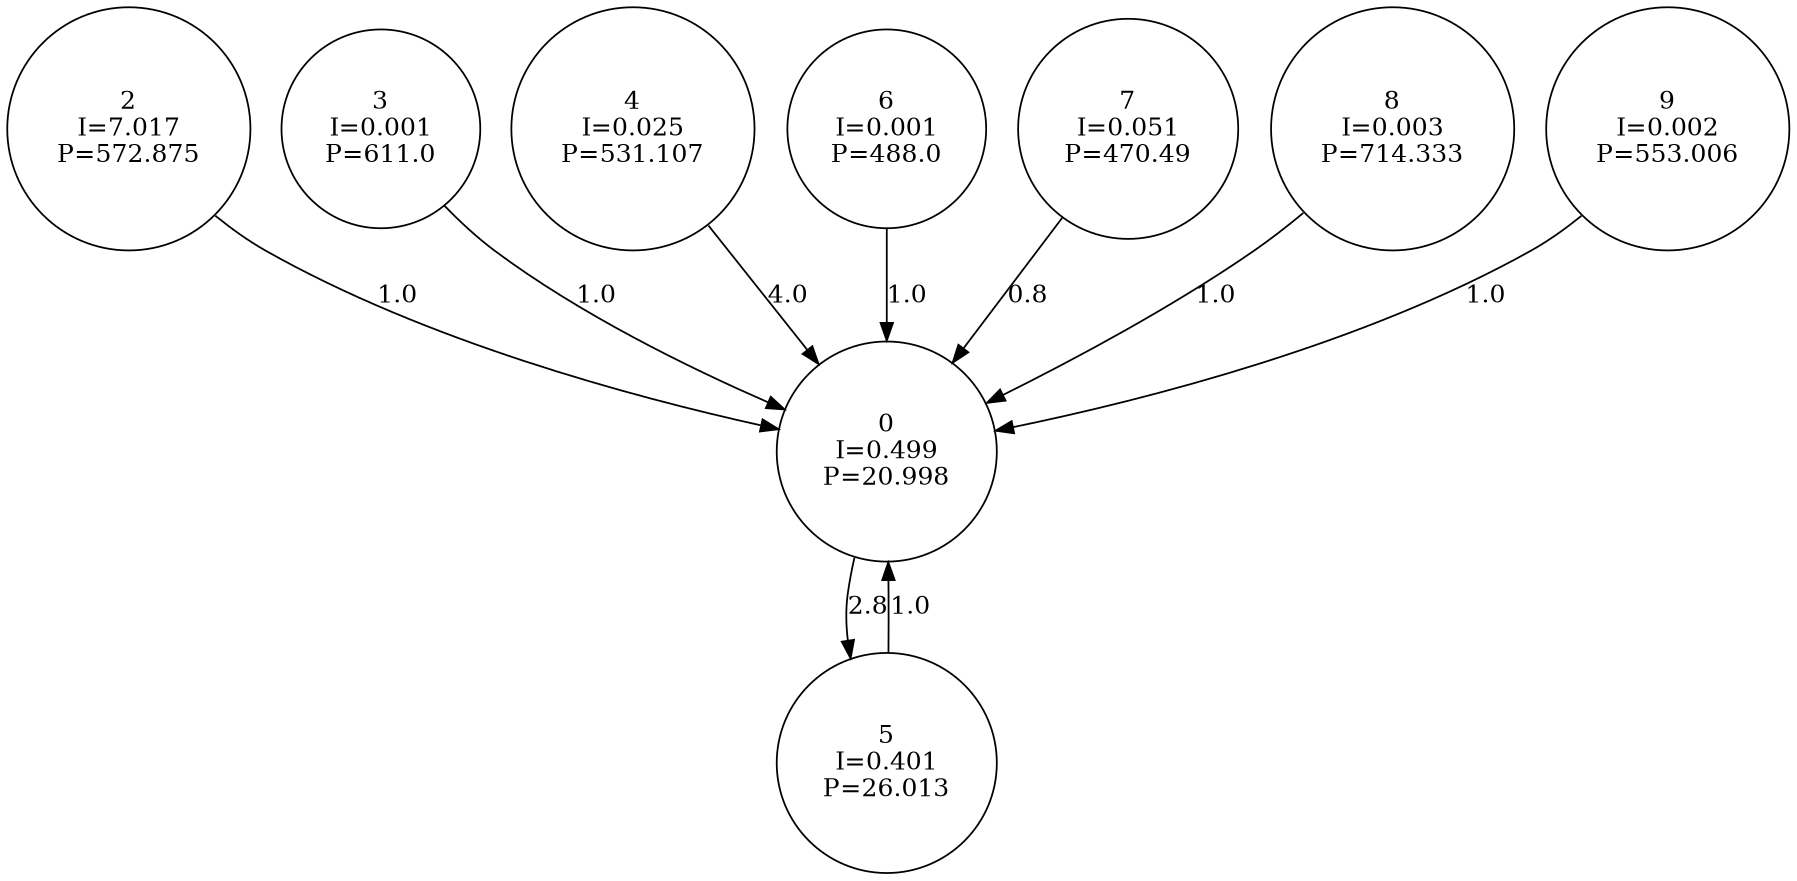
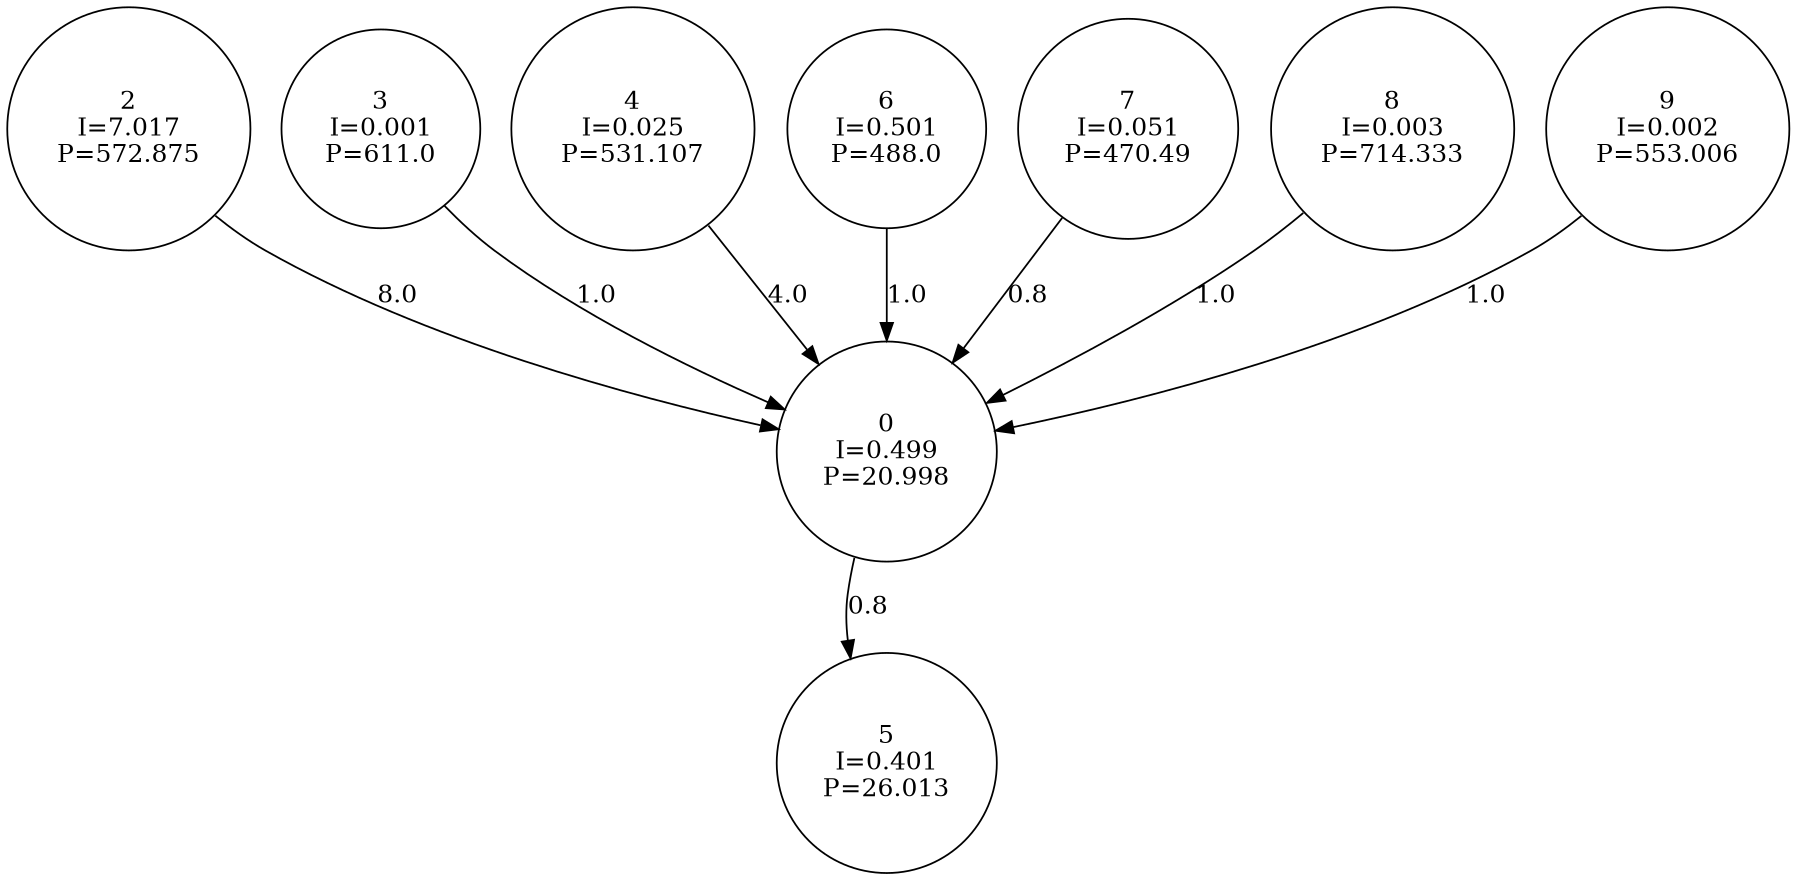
node "6 I=0.001 P=488.0": label "6 I=0.001 P=488.0" -> "6 I=0.501 P=488.0"
edge "2 I=7.017 P=572.875" -> "0 I=0.499 P=20.998": label "1.0" -> "8.0"
edge "0 I=0.499 P=20.998" -> "5 I=0.401 P=26.013": label "2.8" -> "0.8"
edge "5 I=0.401 P=26.013" -> "0 I=0.499 P=20.998": removed, label "1.0"
